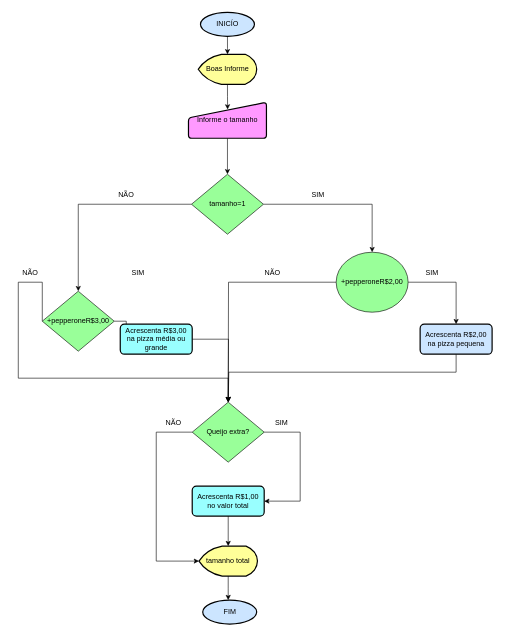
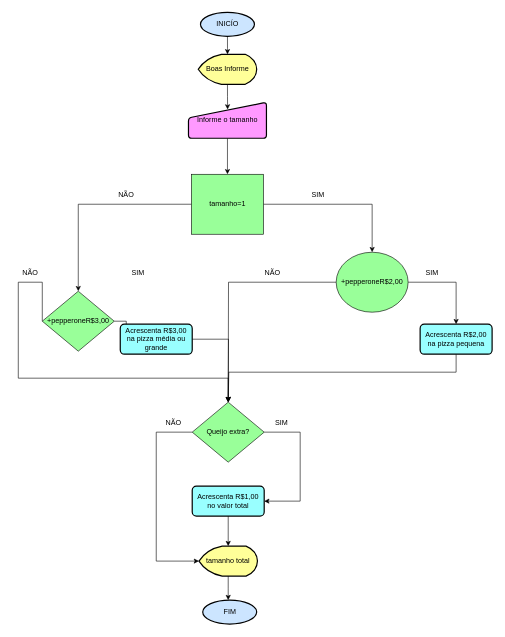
node "tamanho=1": shape diamond -> rectangle
node "Acrescenta R$2,00 na pizza pequena": fillcolor #cce5ff -> #99ffff
